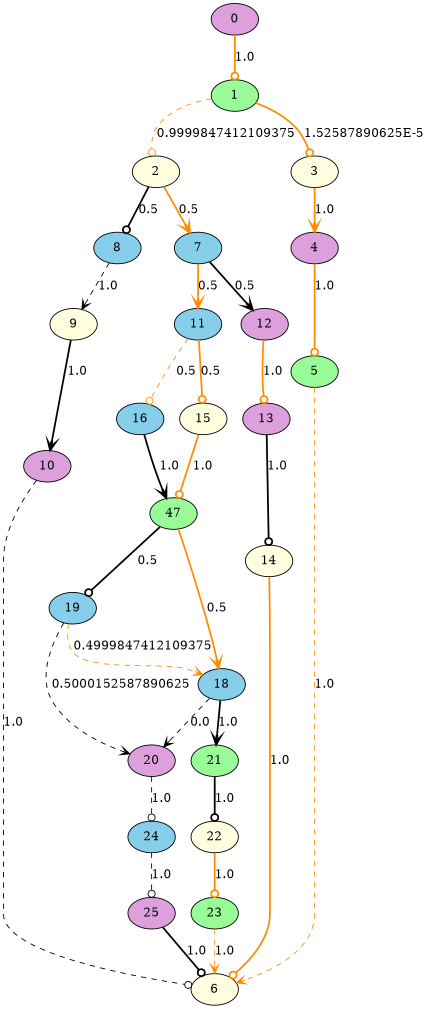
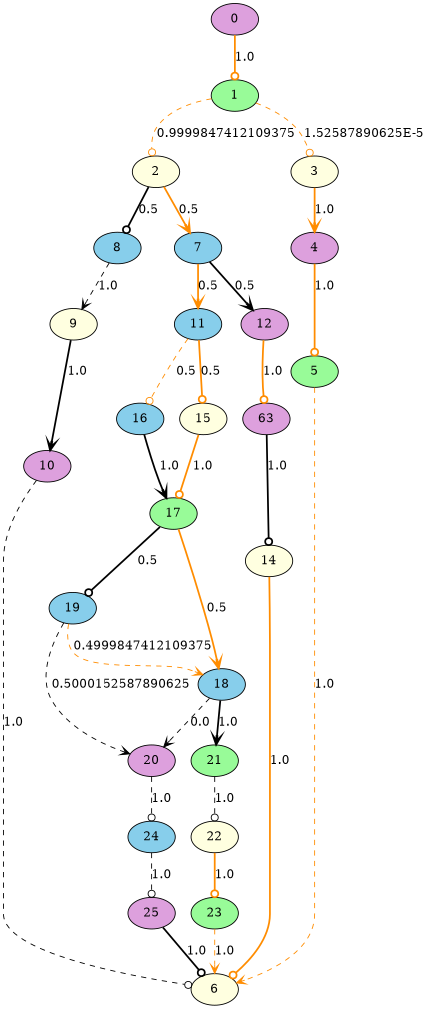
edge "1" -> "3": style bold -> dashed
node "13": label "13" -> "63"
node "47": label "47" -> "17"
edge "21" -> "22": style bold -> dashed
